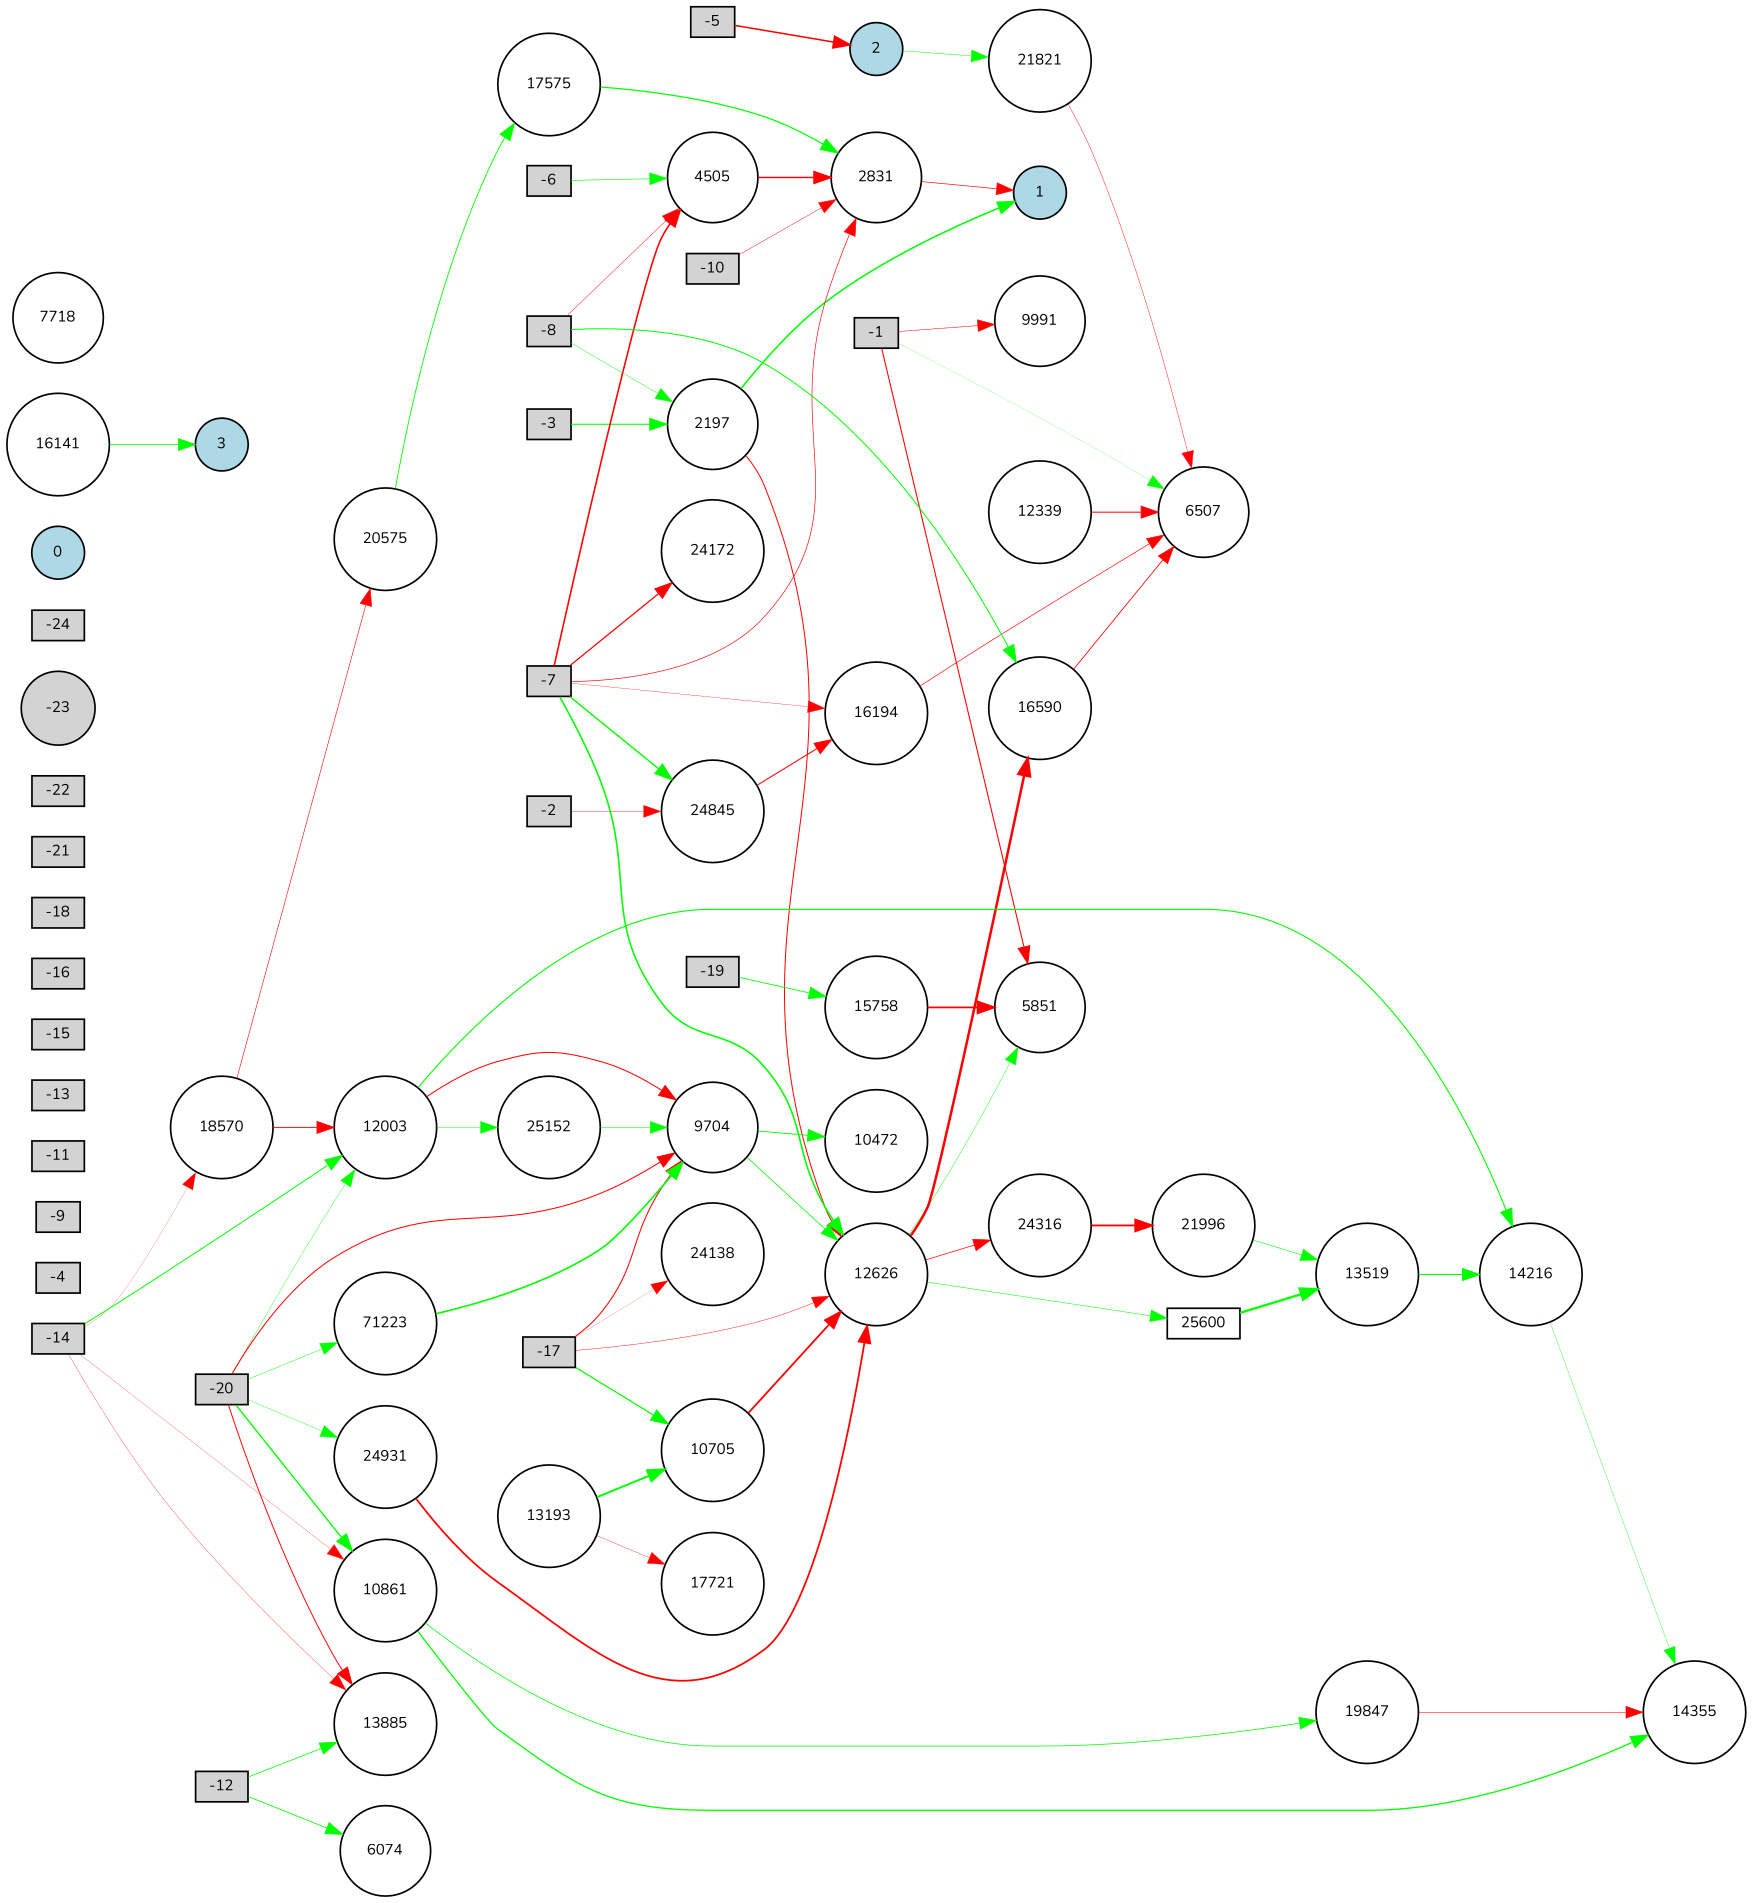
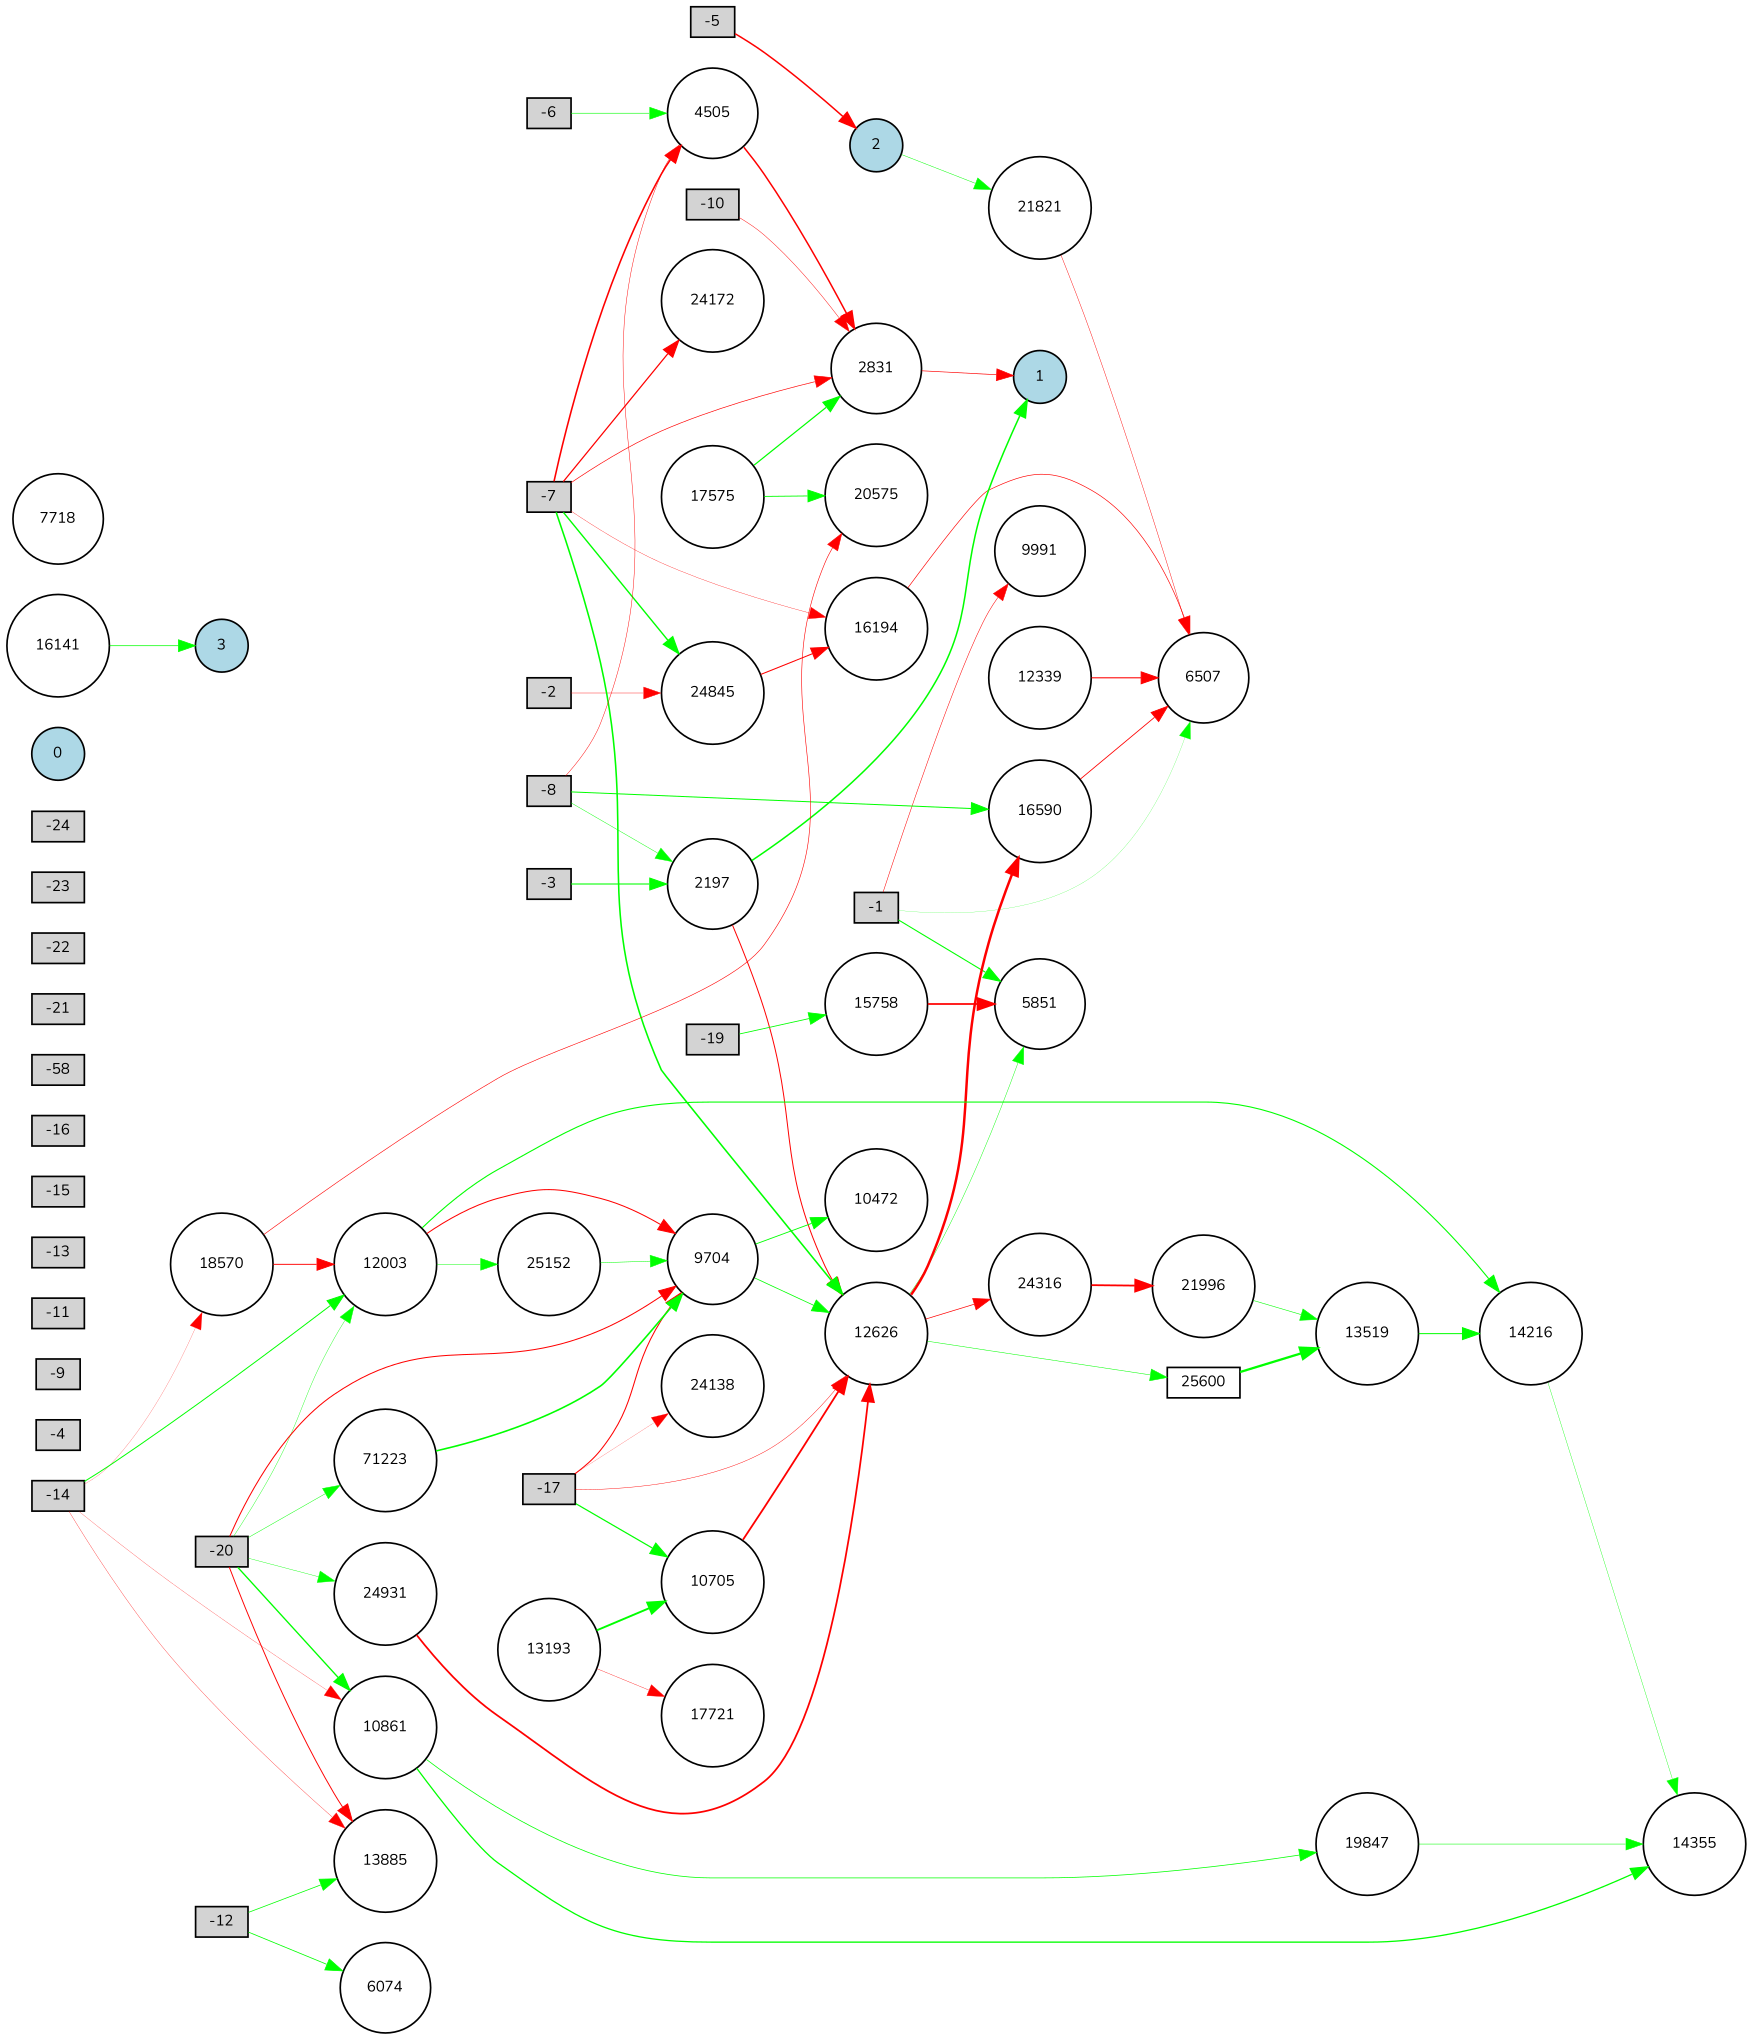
edge "20575" -> "17575": reversed
edge "-1" -> "5851": color red -> green
node "-23": shape circle -> box
node "-18": label "-18" -> "-58"
edge "19847" -> "14355": color red -> green
